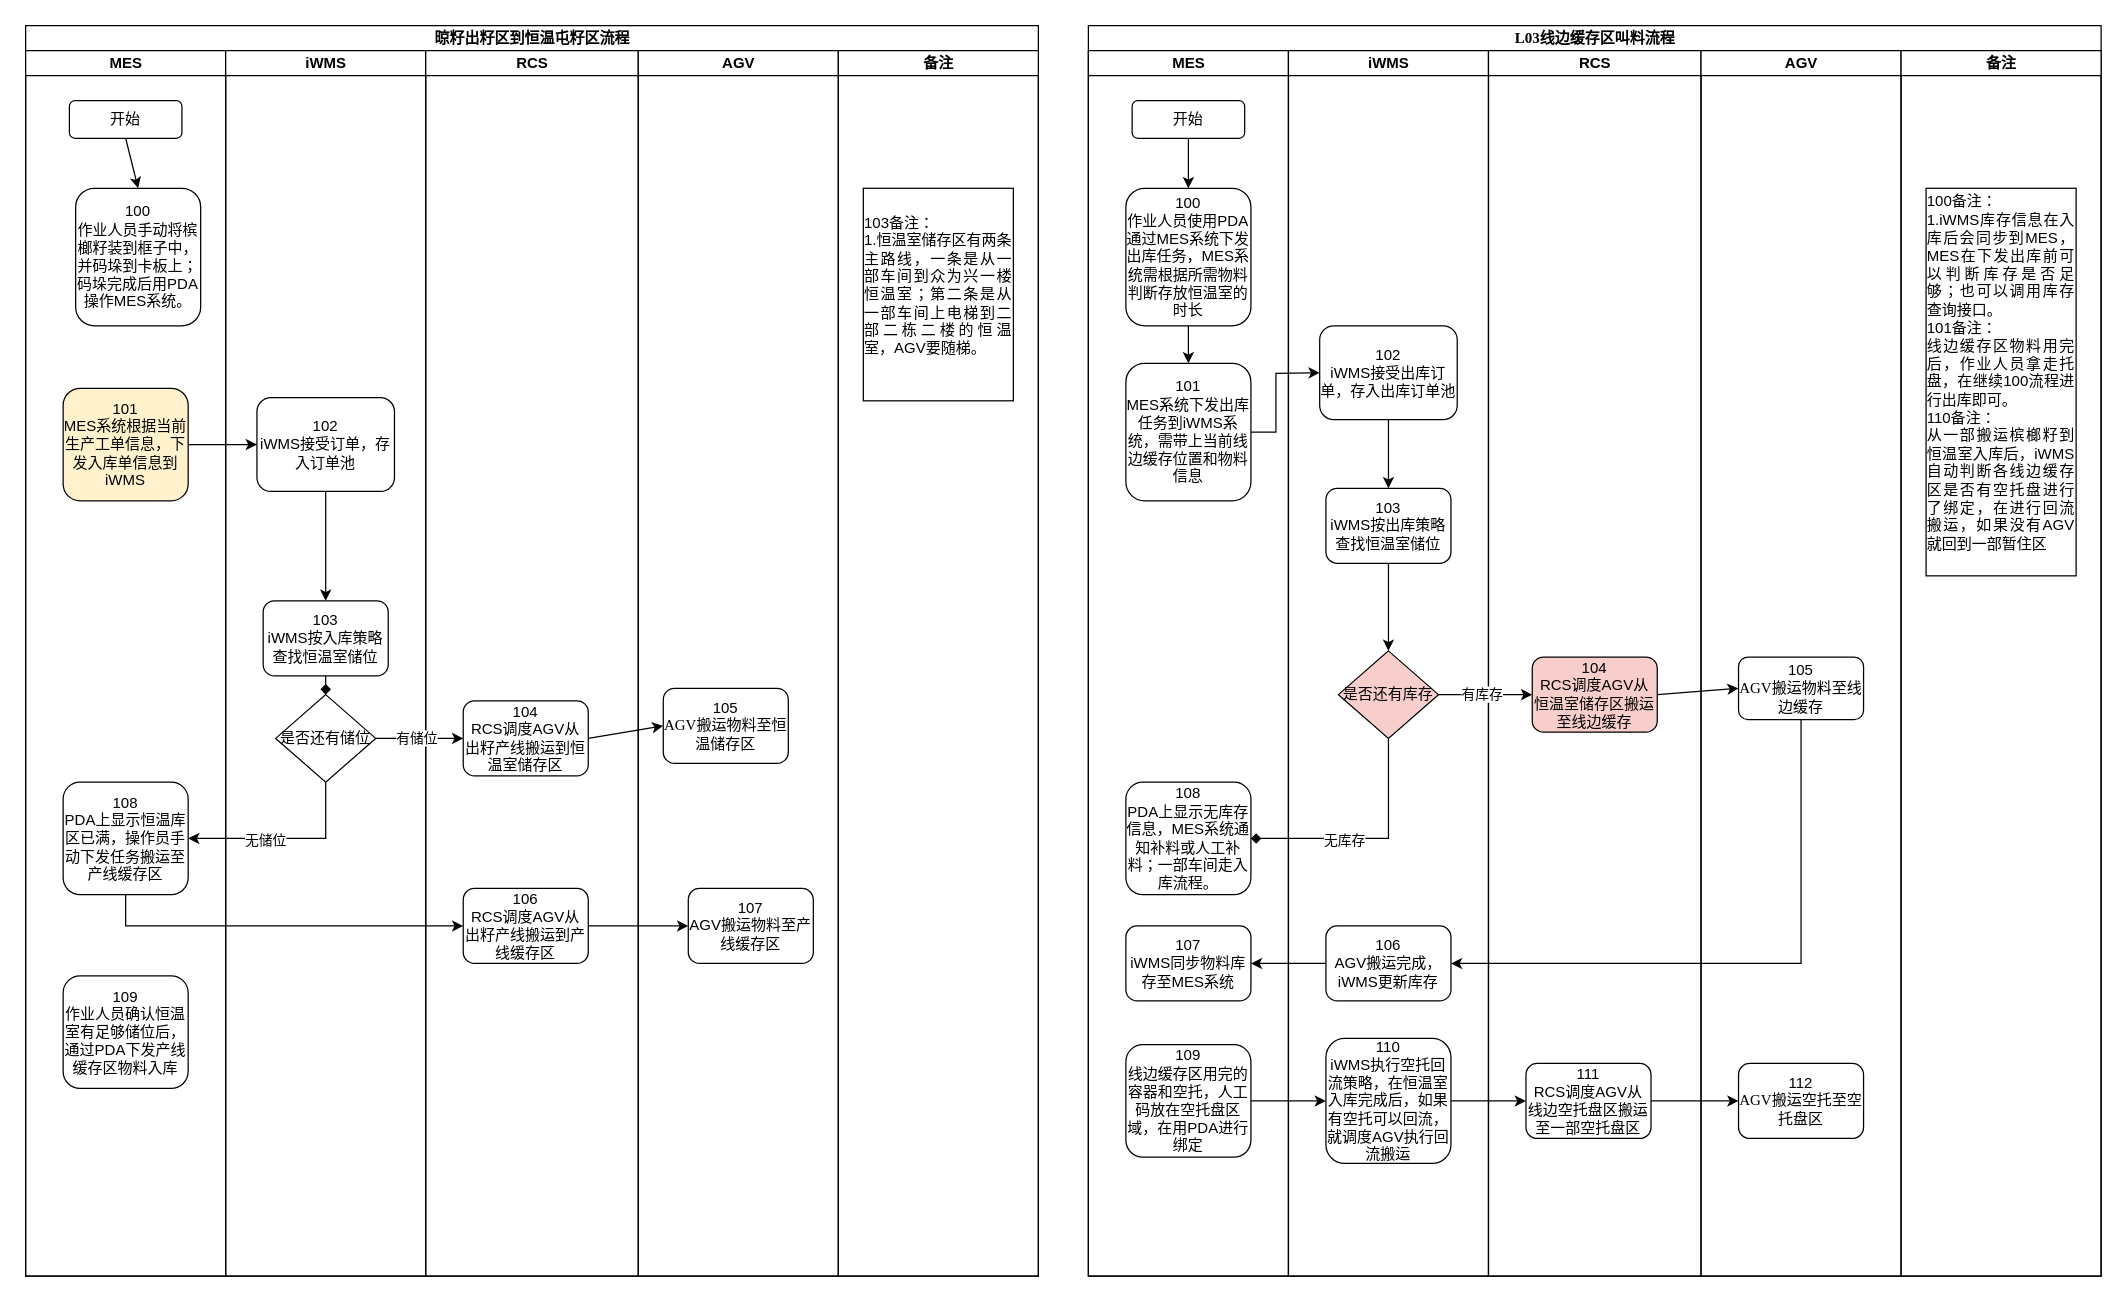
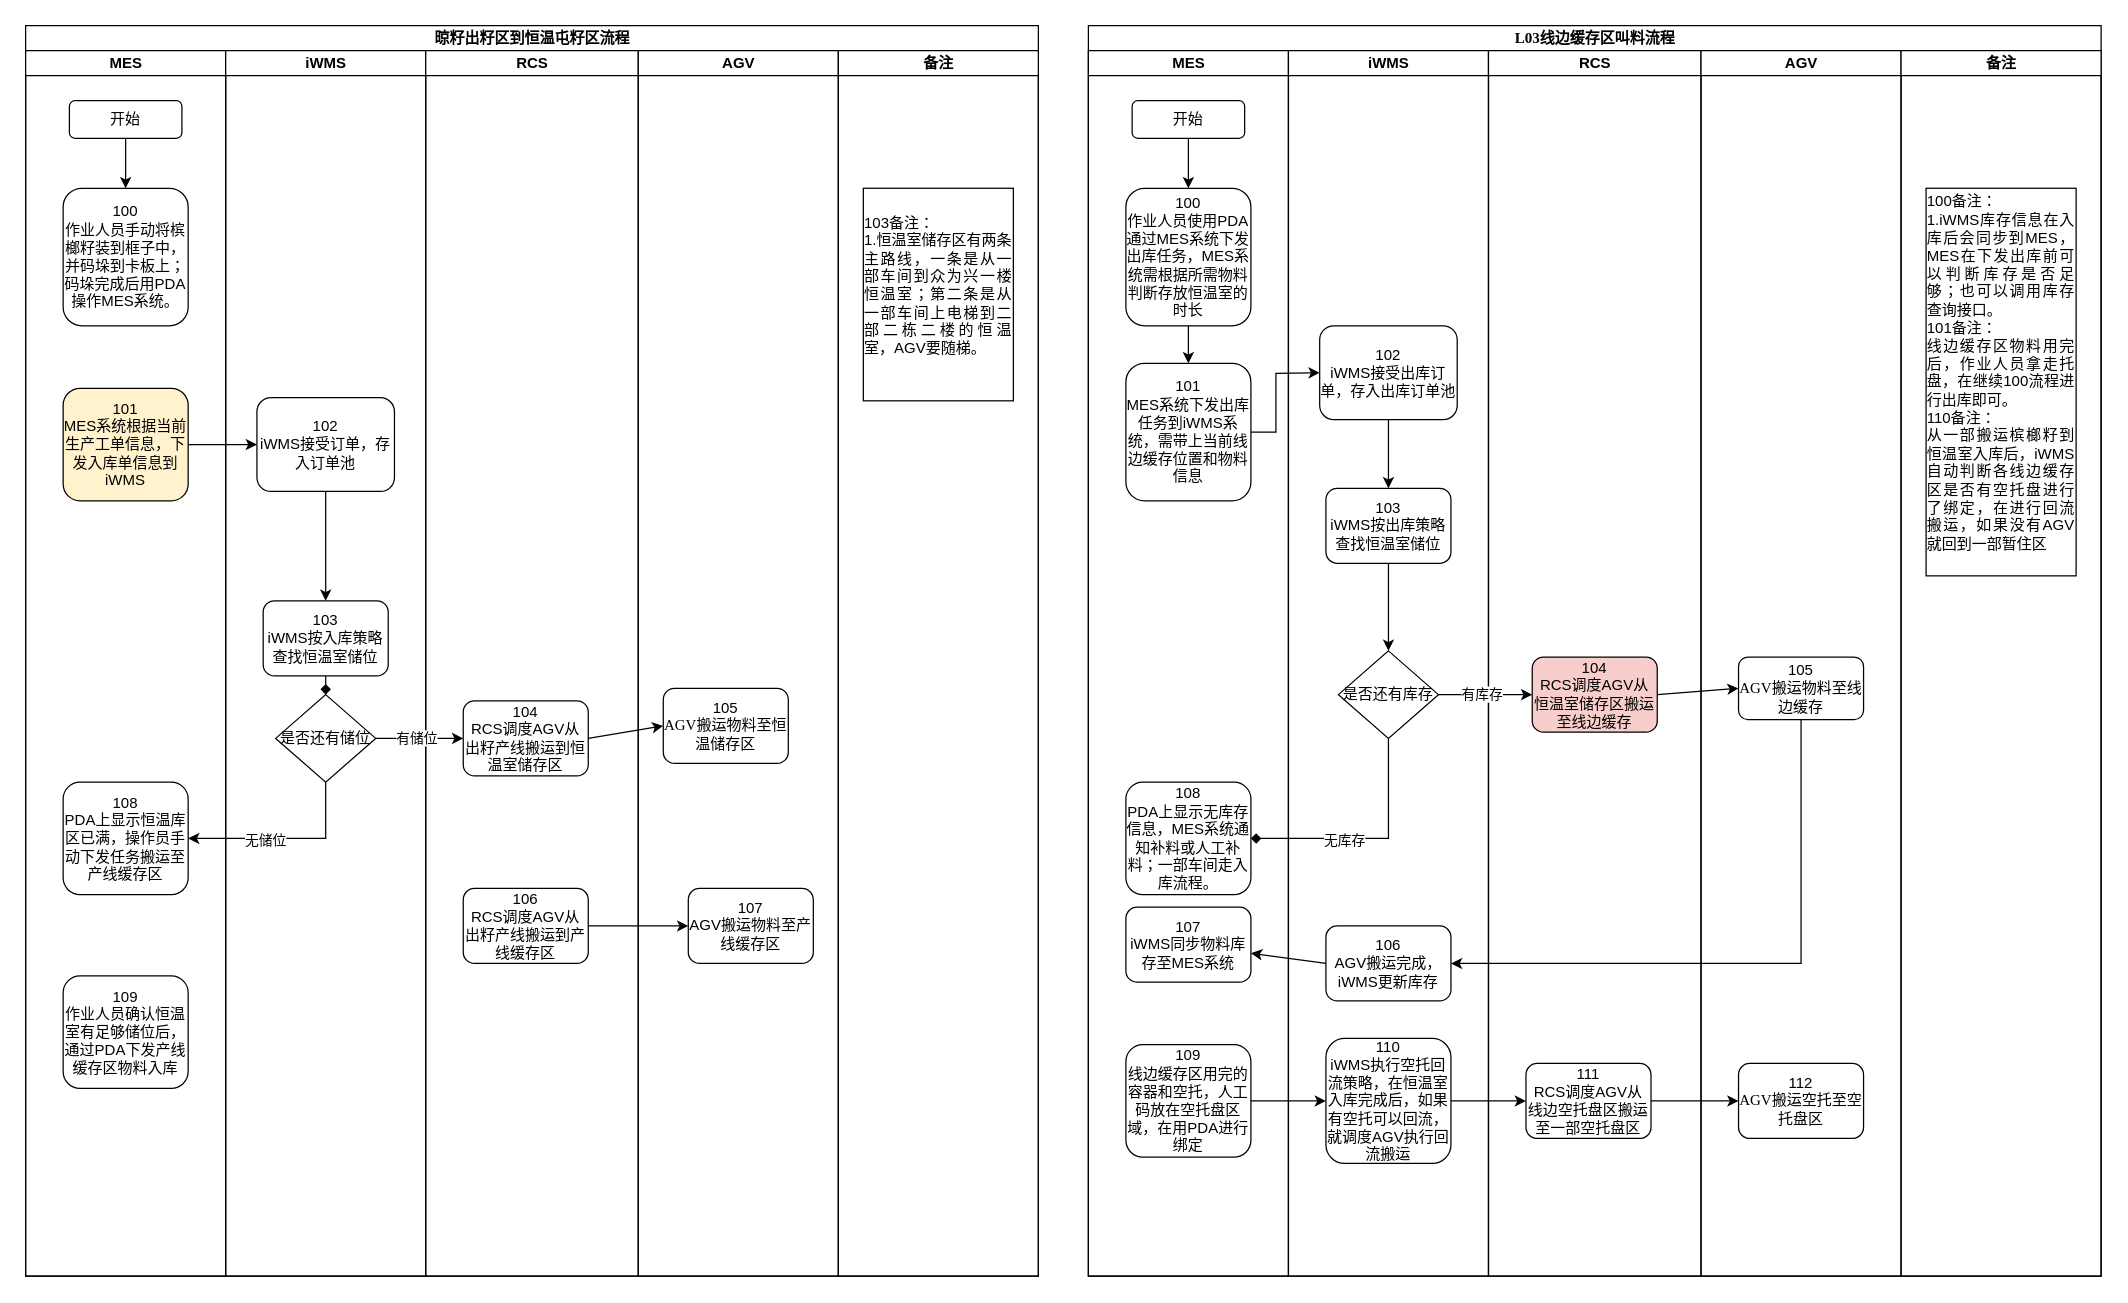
node "100 作业人员手动将槟榔籽装到框子中，并码垛到卡板上；码垛完成后用PDA操作MES系统。": moved (138, 257) -> (126, 257)
node "是否还有库存": fillcolor #f8cecc -> #ffffff
edge "108 PDA上显示恒温库区已满，操作员手动下发任务搬运至产线缓存区" -> "106 RCS调度AGV从出籽产线搬运到产线缓存区": removed
node "107 iWMS同步物料库存至MES系统": moved (1188, 963) -> (1188, 944)
